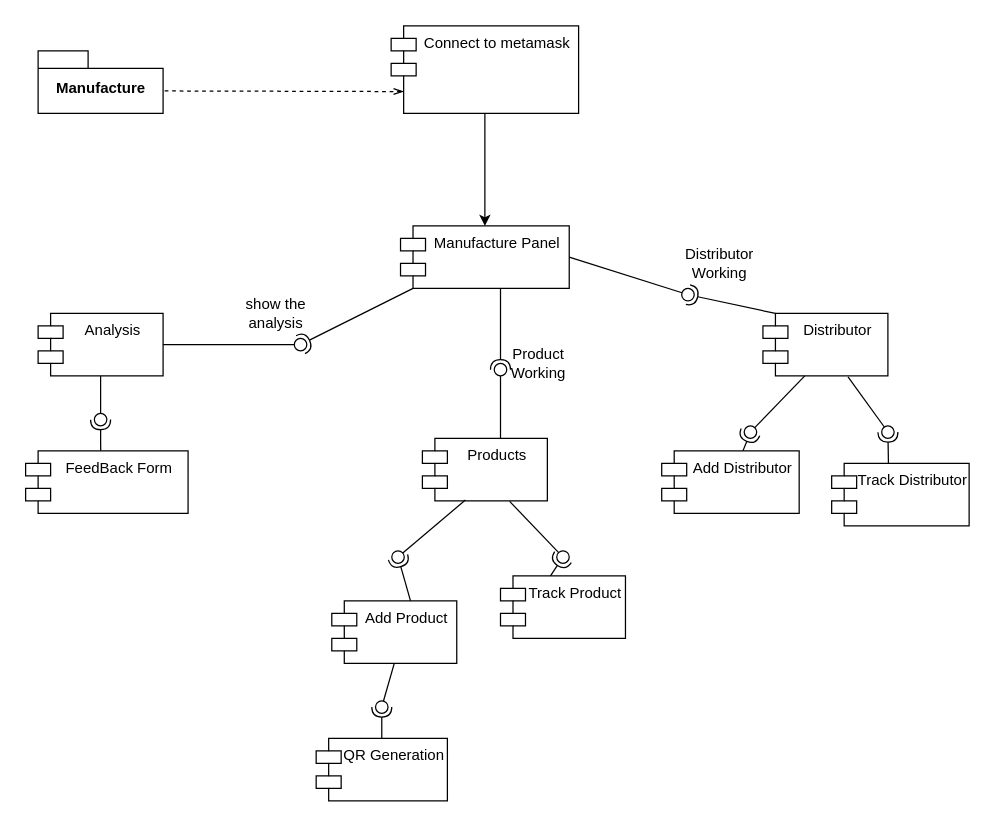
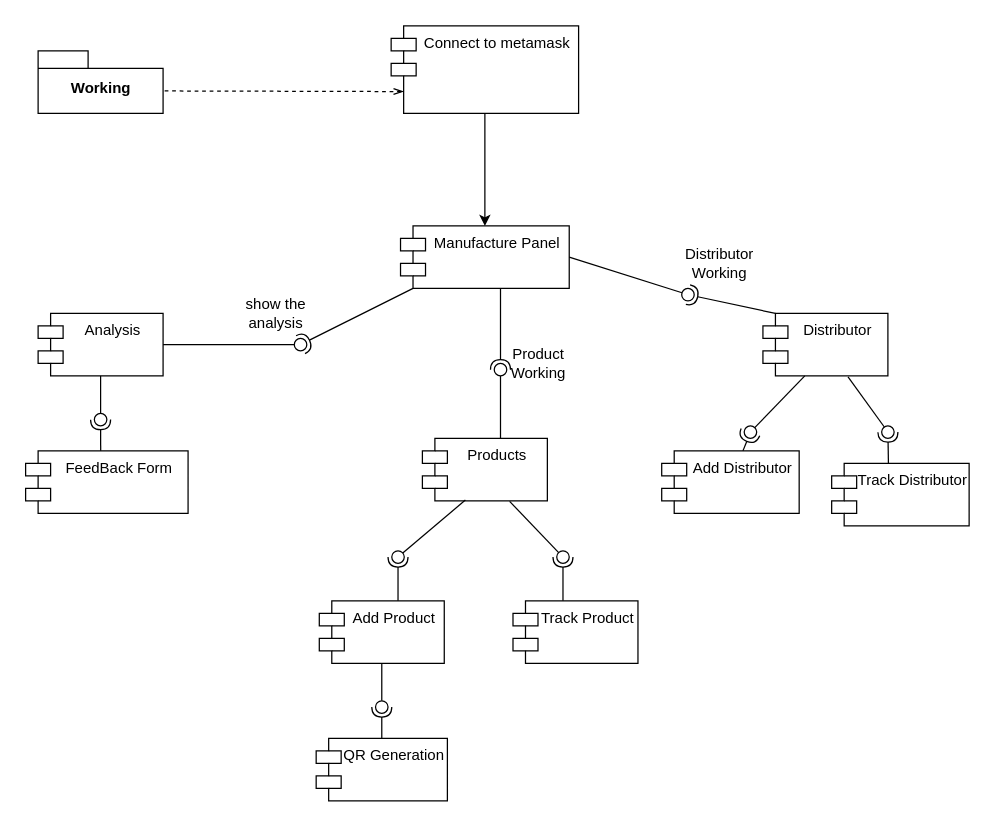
node "Manufacture": label "Manufacture" -> "Working"
node "Track Product": moved (563, 607) -> (576, 632)
node "Add Product": moved (394, 632) -> (382, 632)
